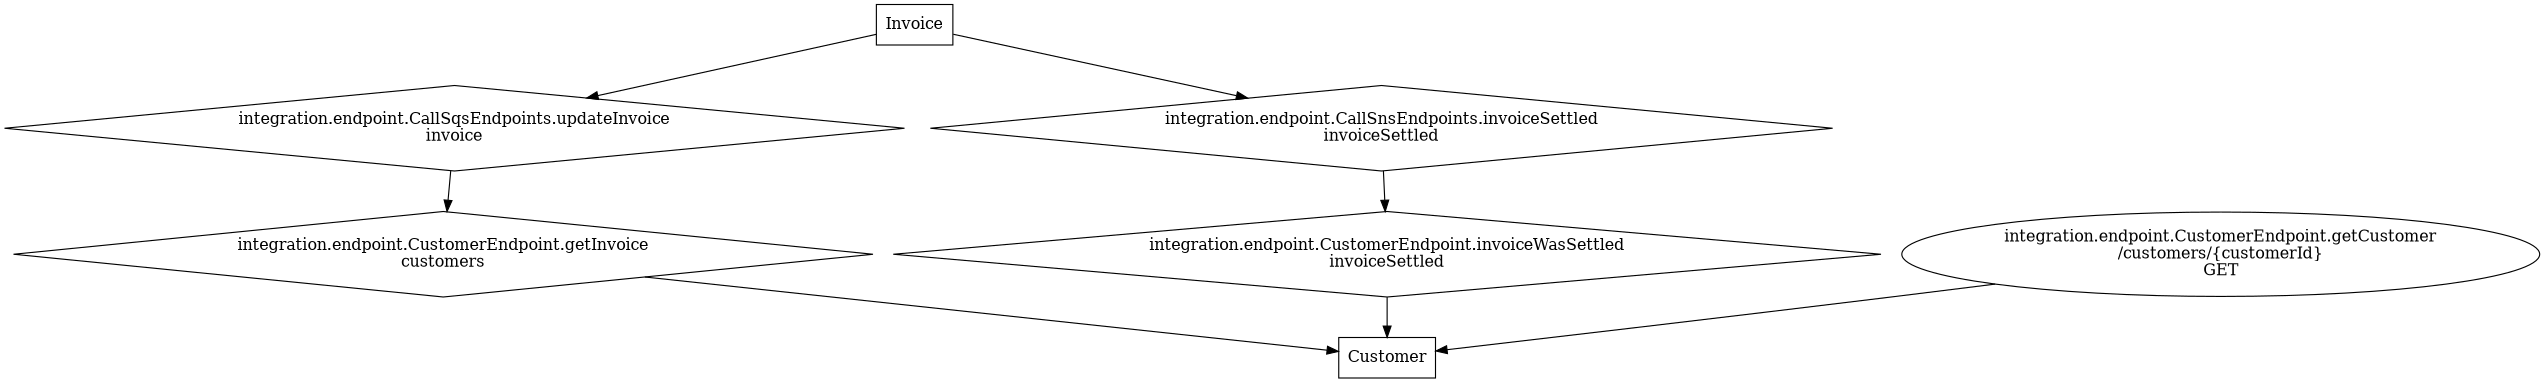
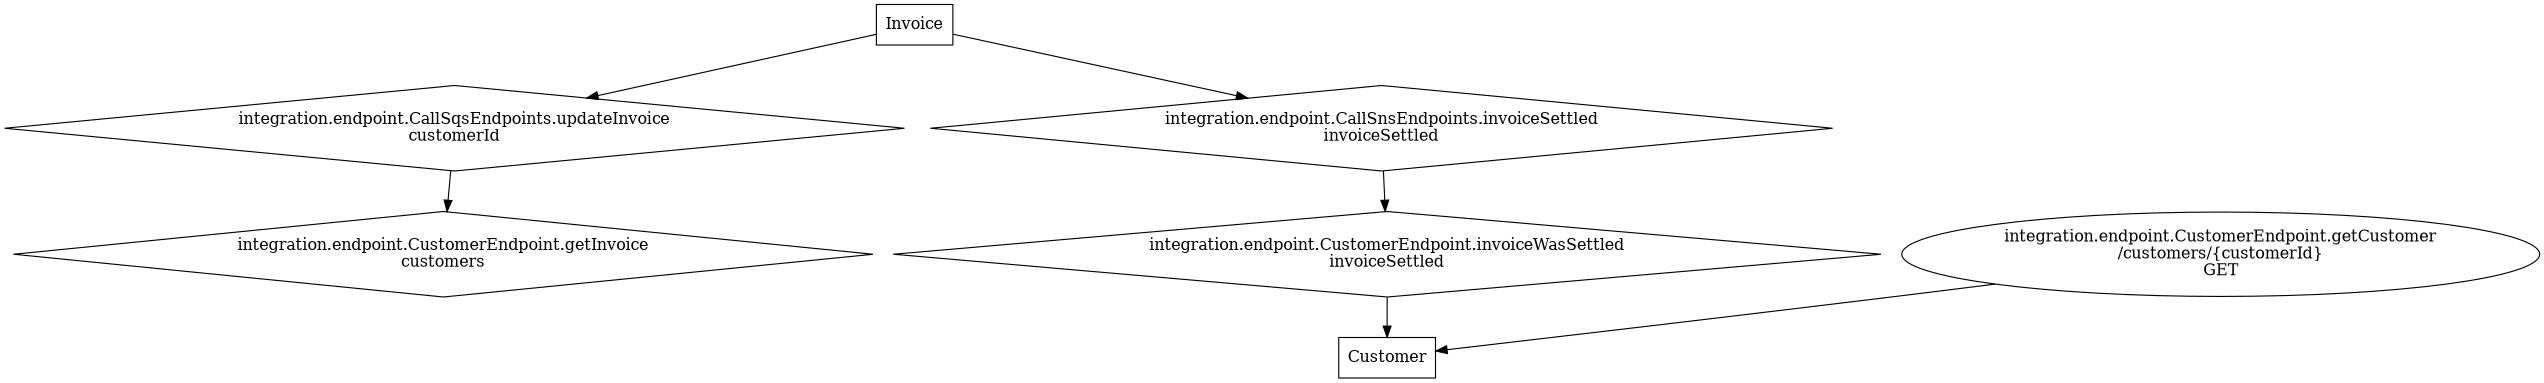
node "integration.endpoint.CallSqsEndpoints.updateInvoice invoice": label "integration.endpoint.CallSqsEndpoints.updateInvoice invoice" -> "integration.endpoint.CallSqsEndpoints.updateInvoice customerId"
edge "integration.endpoint.CustomerEndpoint.getInvoice customers" -> "Customer": removed
